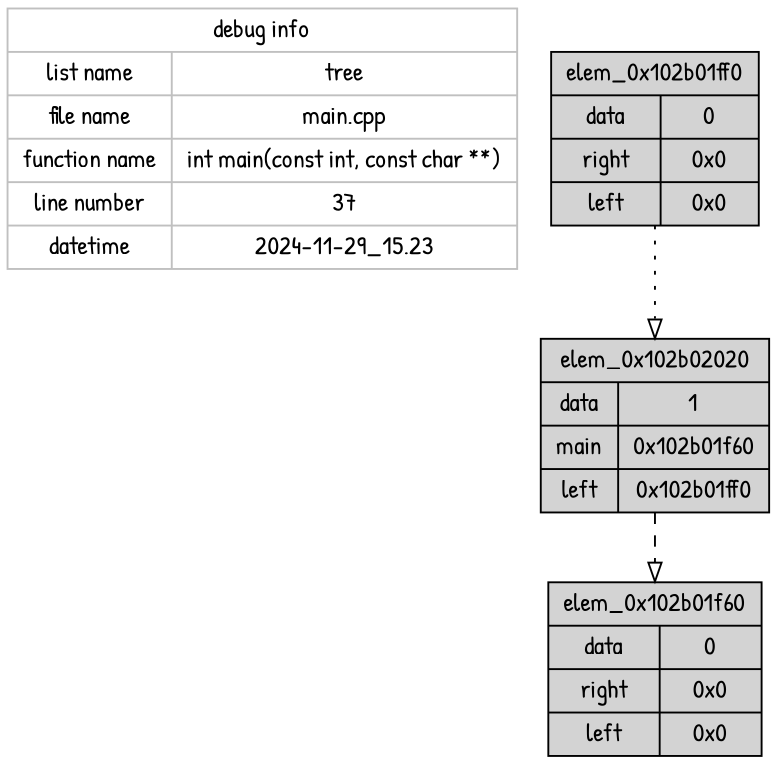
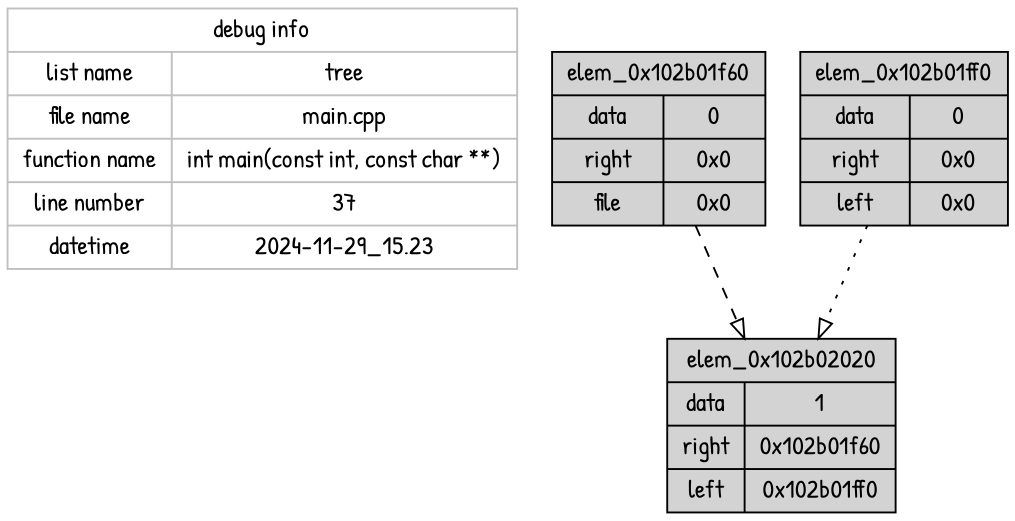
node "elem_0x102b02020": text "main" -> "right"
edge "elem_0x102b02020" -> "elem_0x102b01f60": reversed
node "elem_0x102b01f60": text "left" -> "file"
